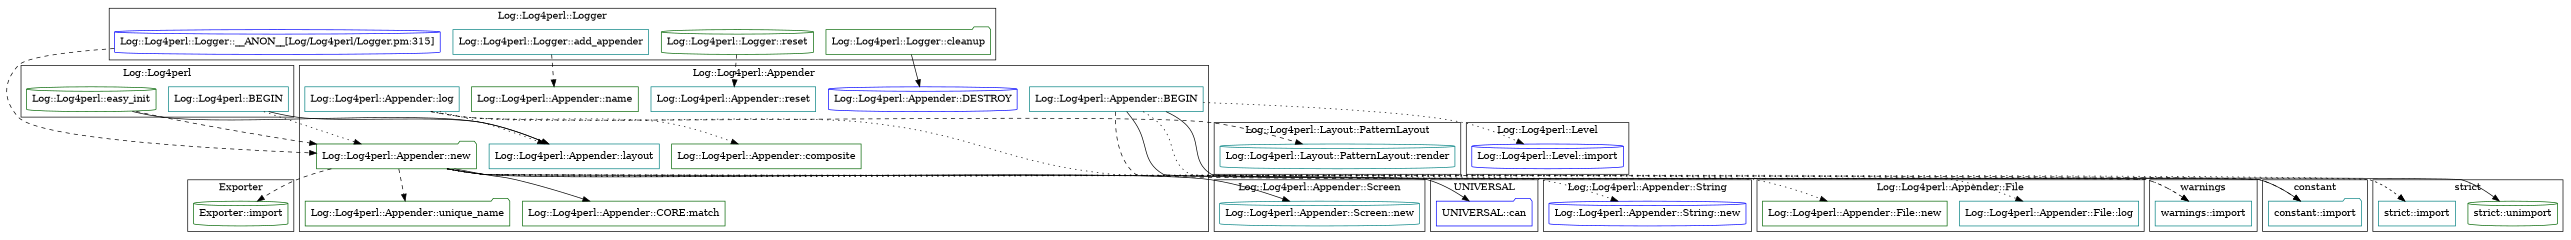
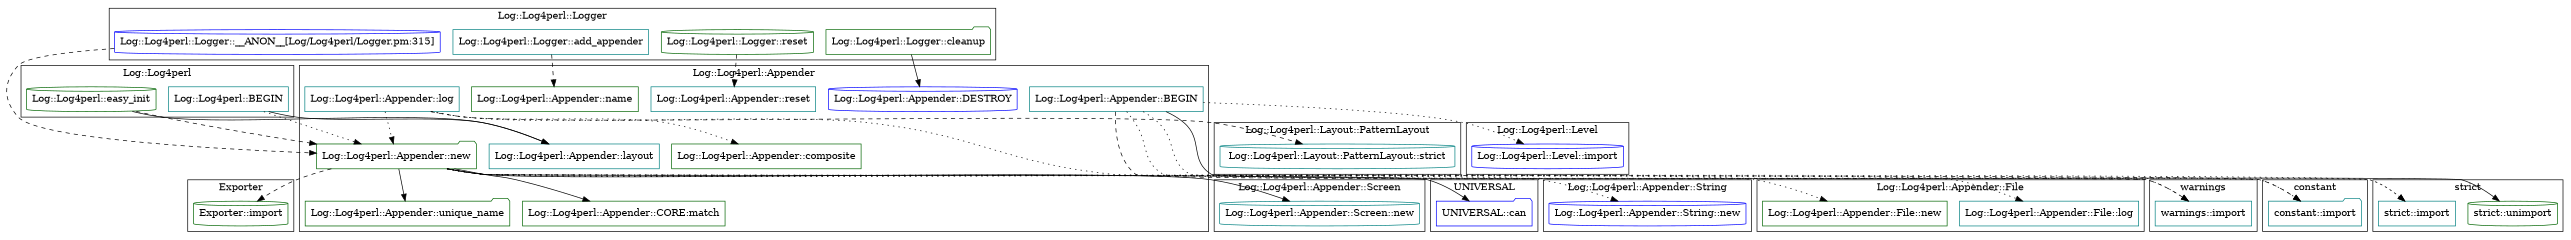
edge "Log::Log4perl::Appender::log" -> "Log::Log4perl::Appender::layout": now "Log::Log4perl::Appender::log" -> "Log::Log4perl::Appender::new"
node "Log::Log4perl::Layout::PatternLayout::render": label "Log::Log4perl::Layout::PatternLayout::render" -> "Log::Log4perl::Layout::PatternLayout::strict"
edge "Log::Log4perl::Appender::BEGIN" -> "constant::import": style solid -> dotted
edge "Log::Log4perl::Appender::new" -> "Log::Log4perl::Appender::unique_name": style dashed -> solid
